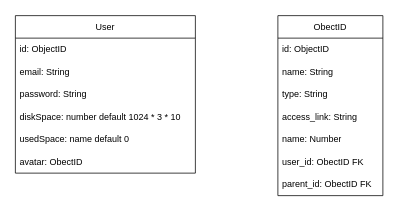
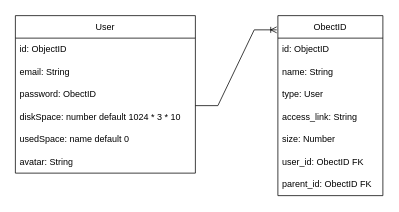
edge "diskSpace: number default 1024 * 3 * 10" -> "ObectID": added
node "password: String": label "password: String" -> "password: ObectID"
node "type: String": label "type: String" -> "type: User"
node "name: Number": label "name: Number" -> "size: Number"
node "avatar: ObectID": label "avatar: ObectID" -> "avatar: String"
